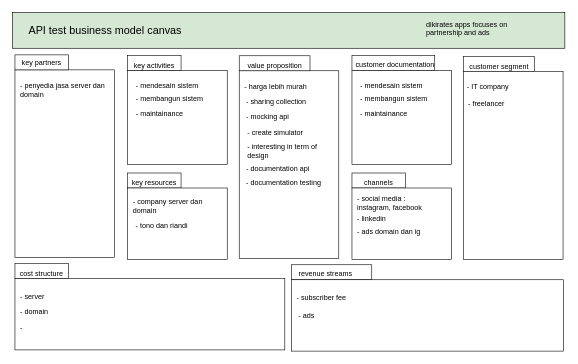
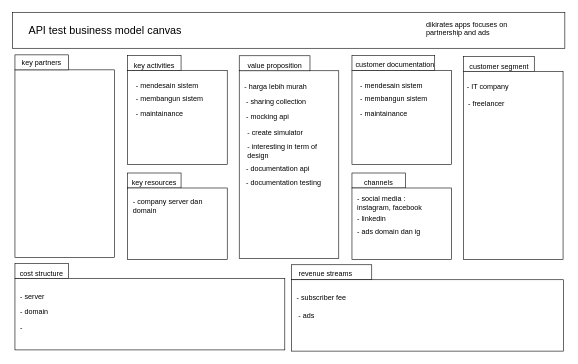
node "API test business model canvas": fillcolor #d5e8d4 -> #ffffff
node "- penyedia jasa server dan domain": removed
node "- tono dan riandi": removed
